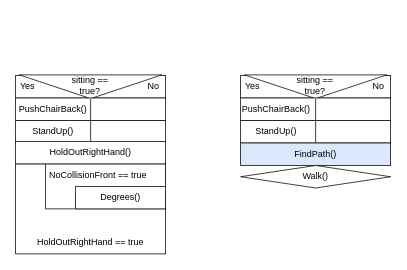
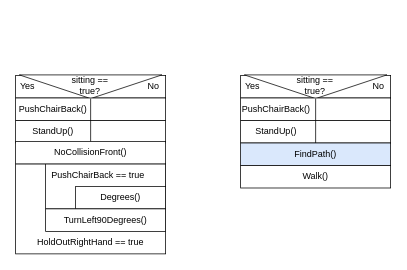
node "HoldOutRightHand()": label "HoldOutRightHand()" -> "NoCollisionFront()"
node "NoCollisionFront == true": label "NoCollisionFront == true" -> "PushChairBack == true"
node "Walk()": shape diamond -> rectangle
node "TurnLeft90Degrees()": added
